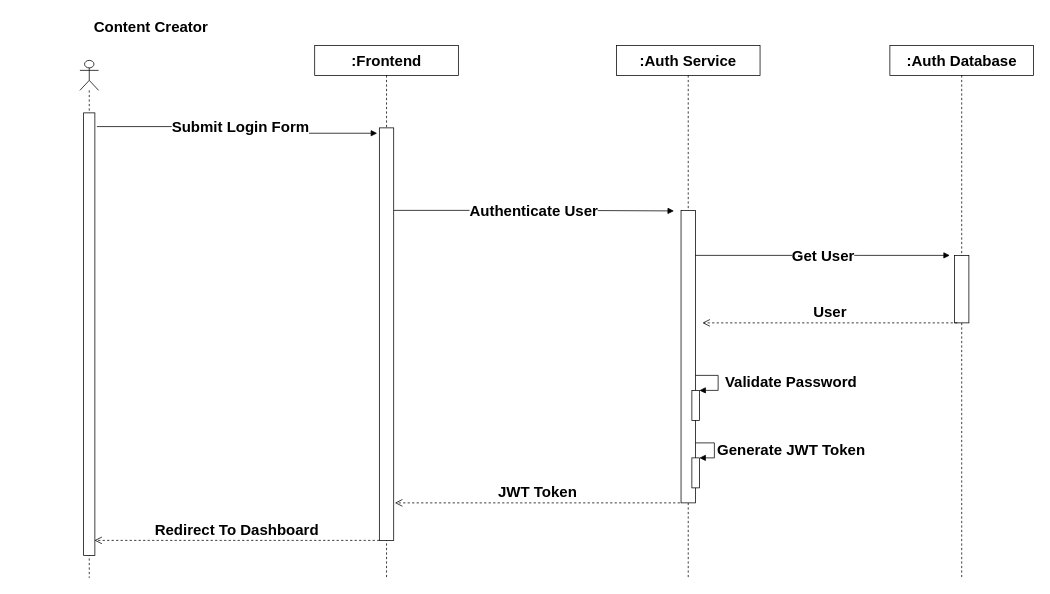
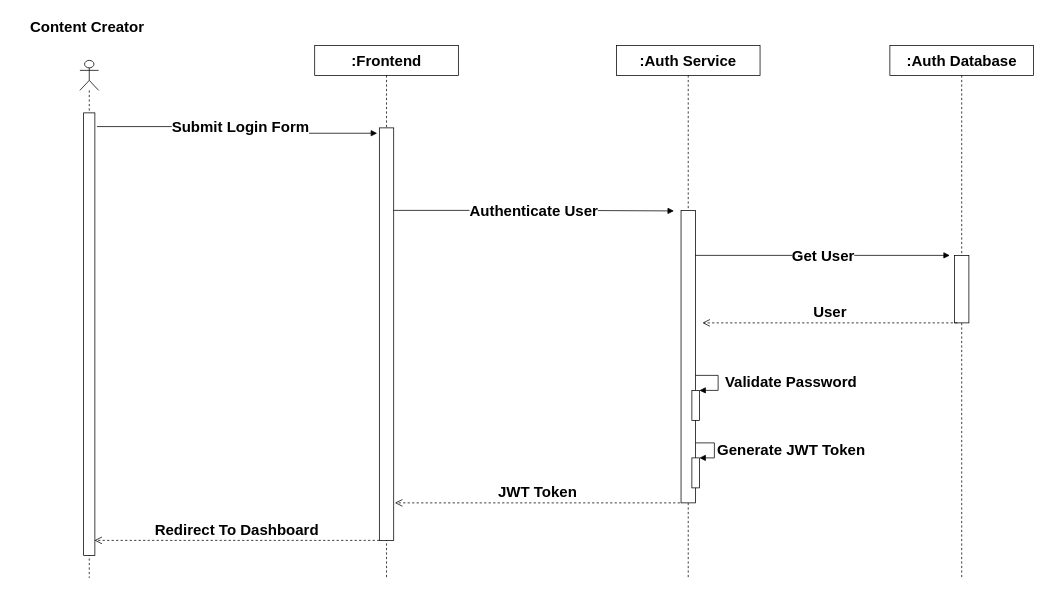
node "Content Creator": moved (151, 27) -> (87, 27)
